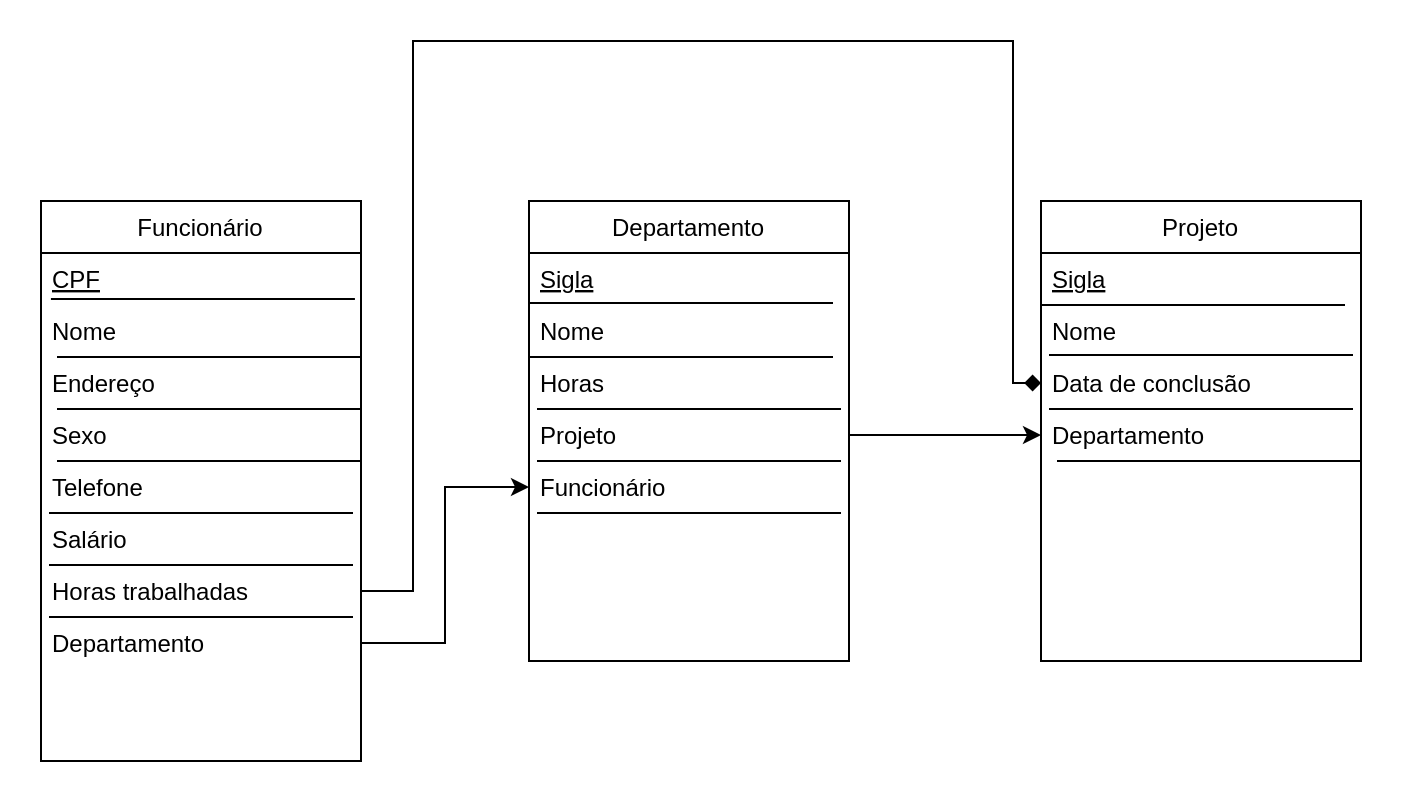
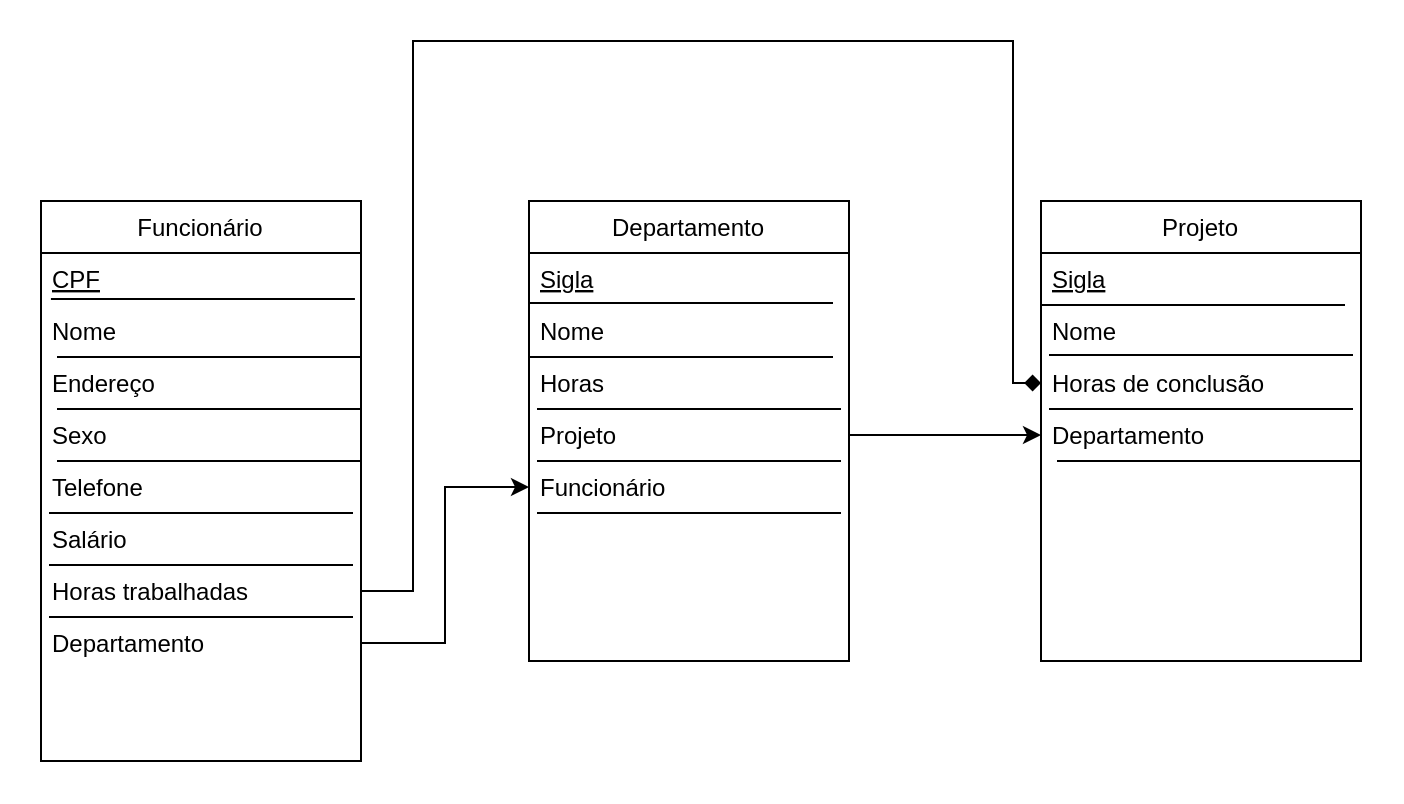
node "Data de conclusão": label "Data de conclusão" -> "Horas de conclusão"
